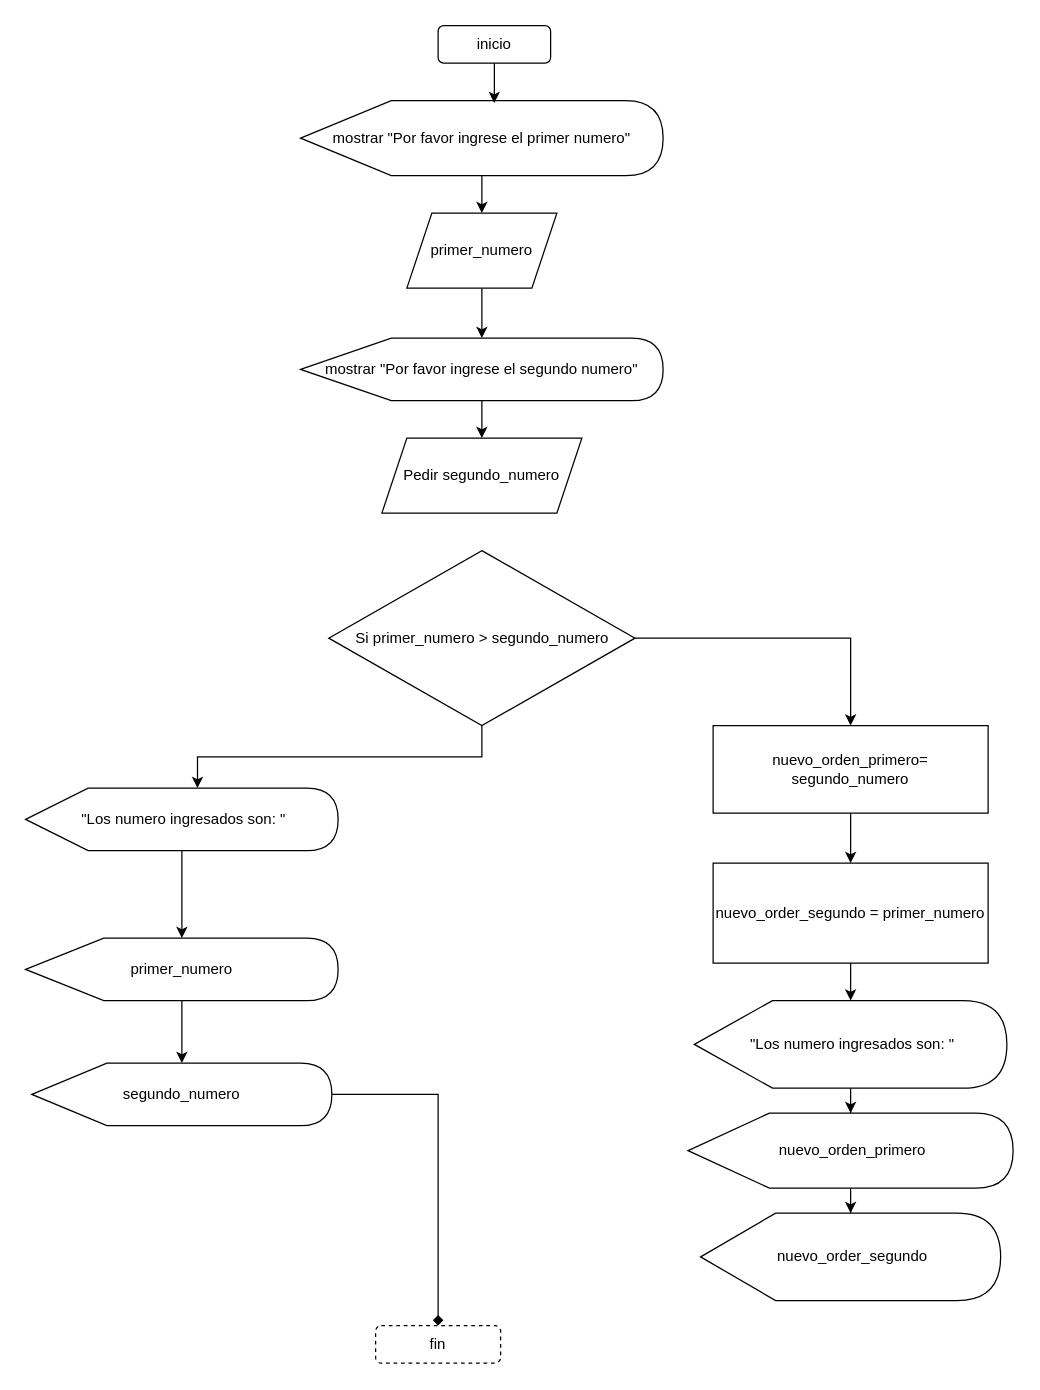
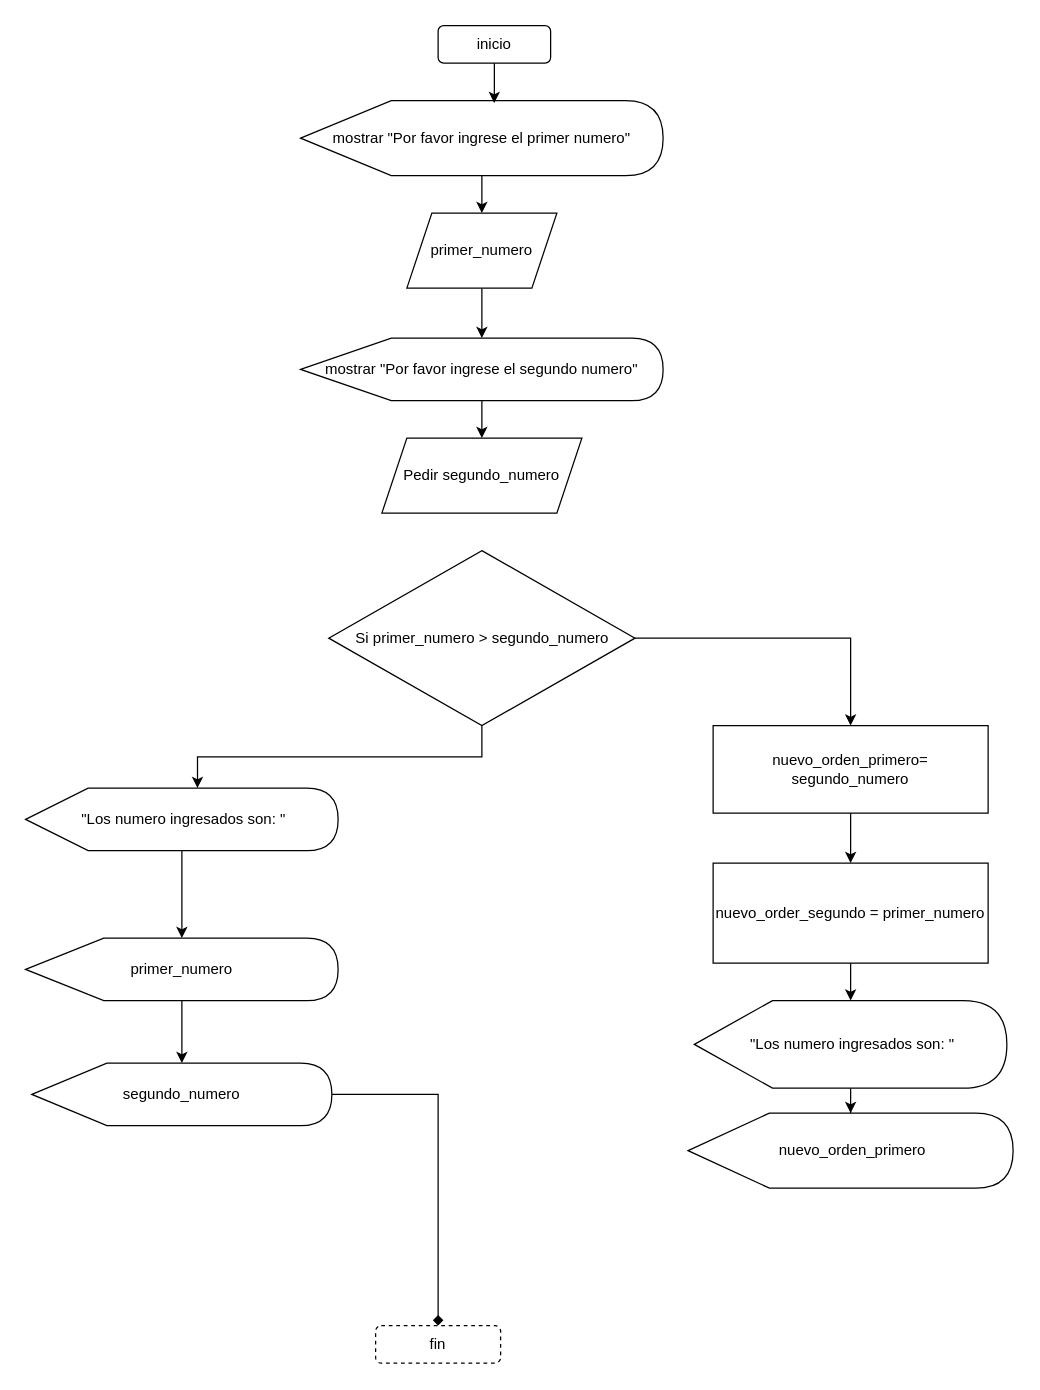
edge "nuevo_orden_primero" -> "nuevo_order_segundo": removed
node "nuevo_order_segundo": removed
